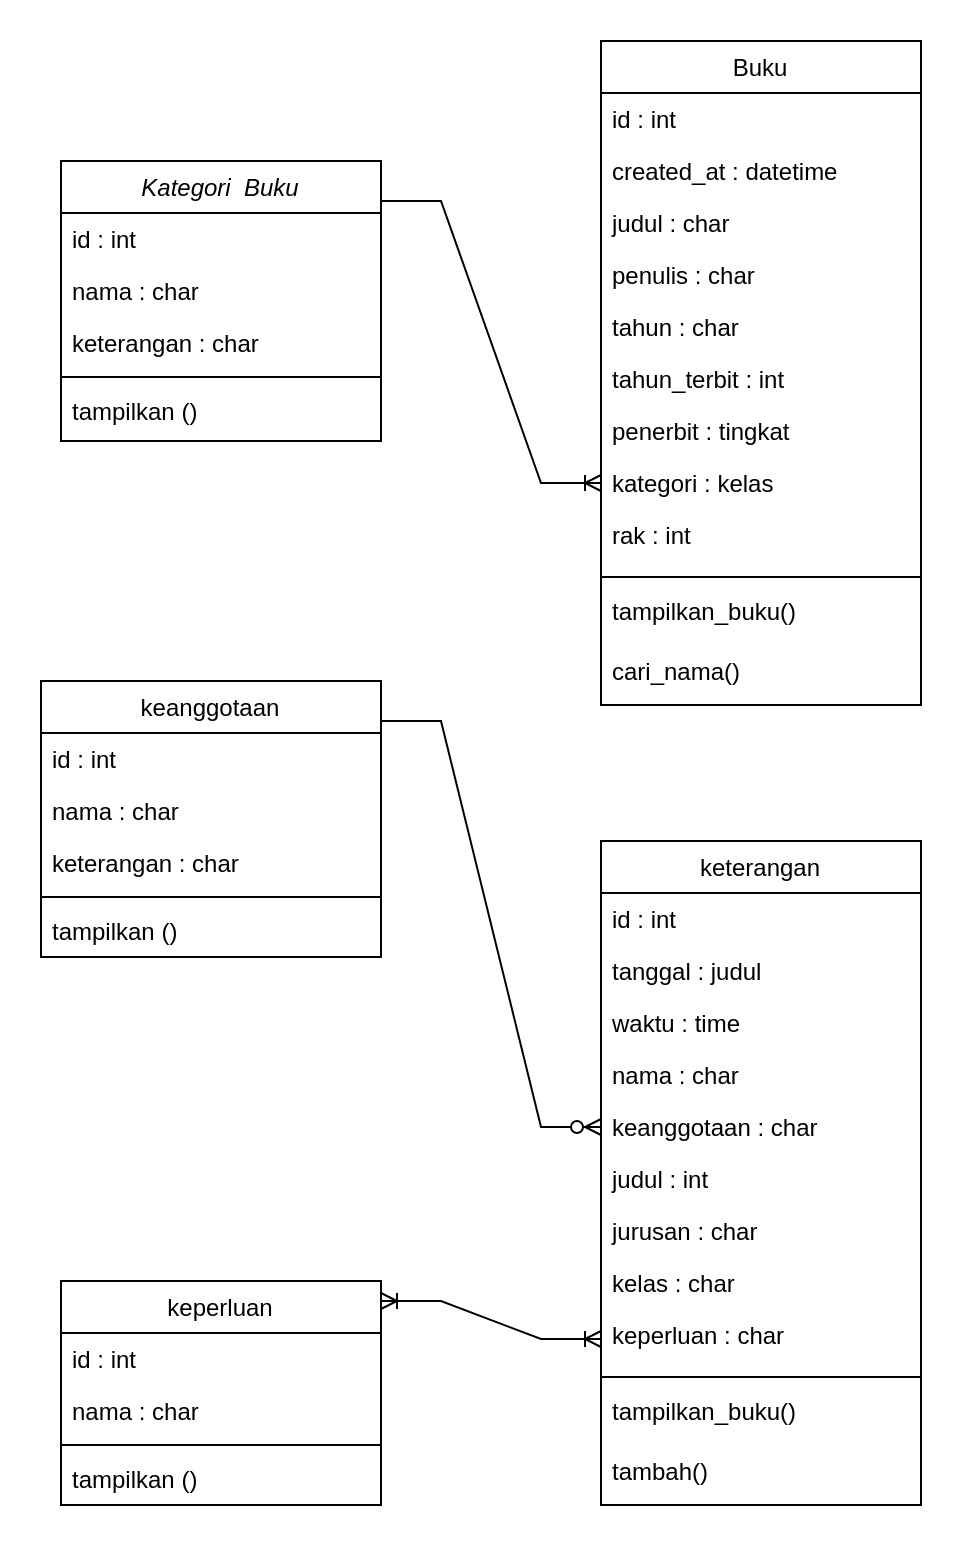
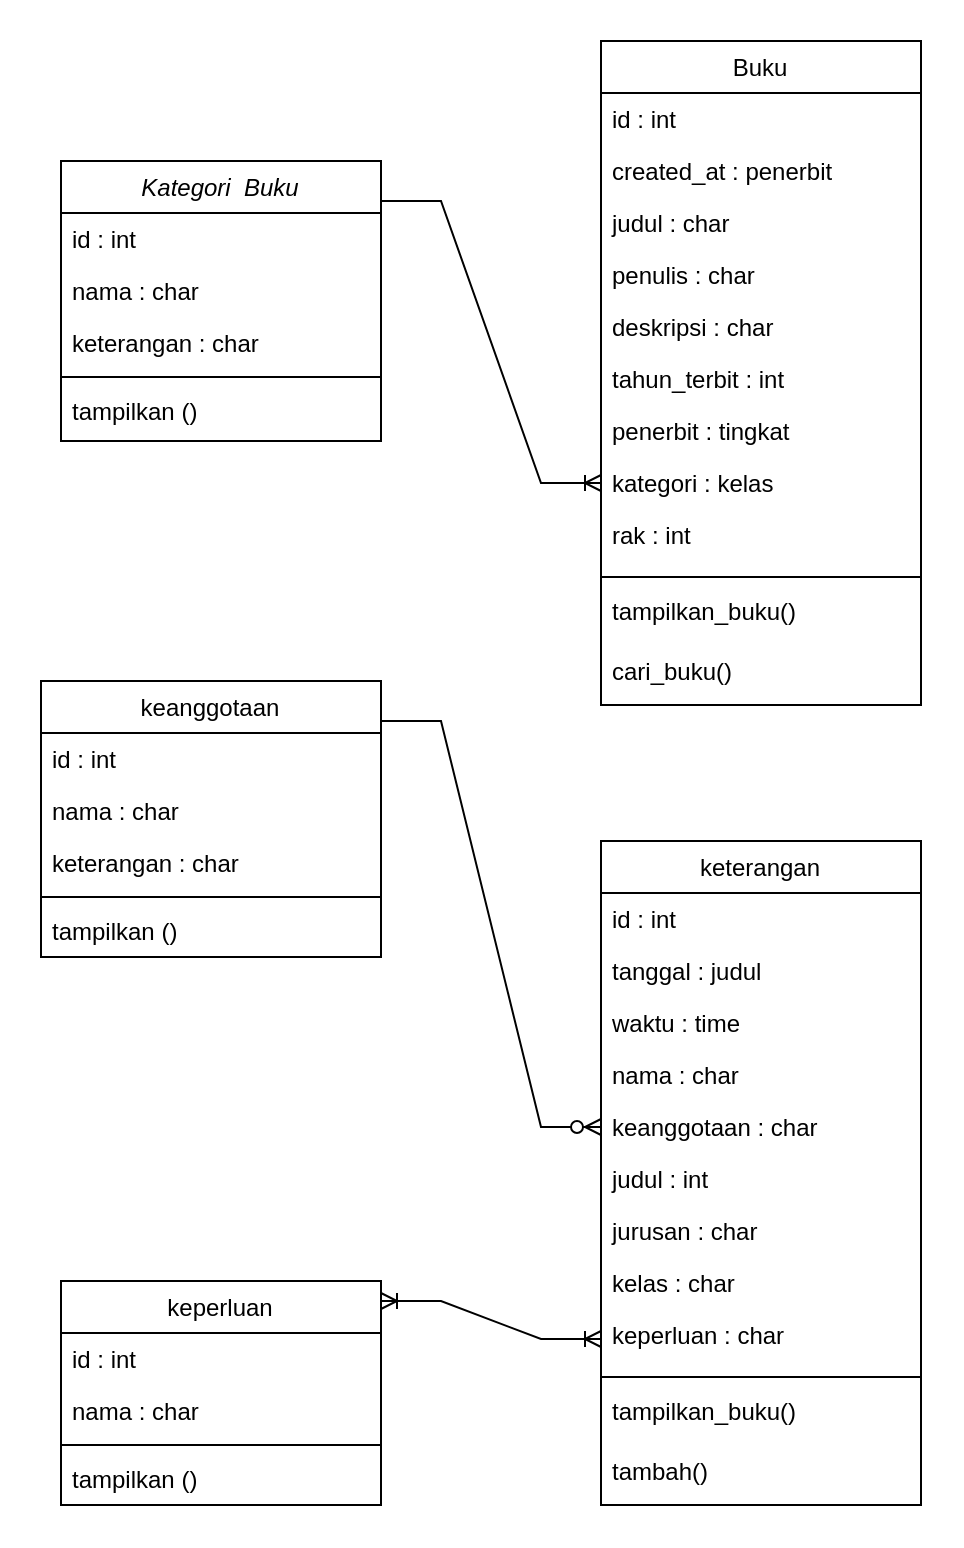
node "created_at : datetime": label "created_at : datetime" -> "created_at : penerbit"
node "tahun : char": label "tahun : char" -> "deskripsi : char"
node "cari_nama()": label "cari_nama()" -> "cari_buku()"
